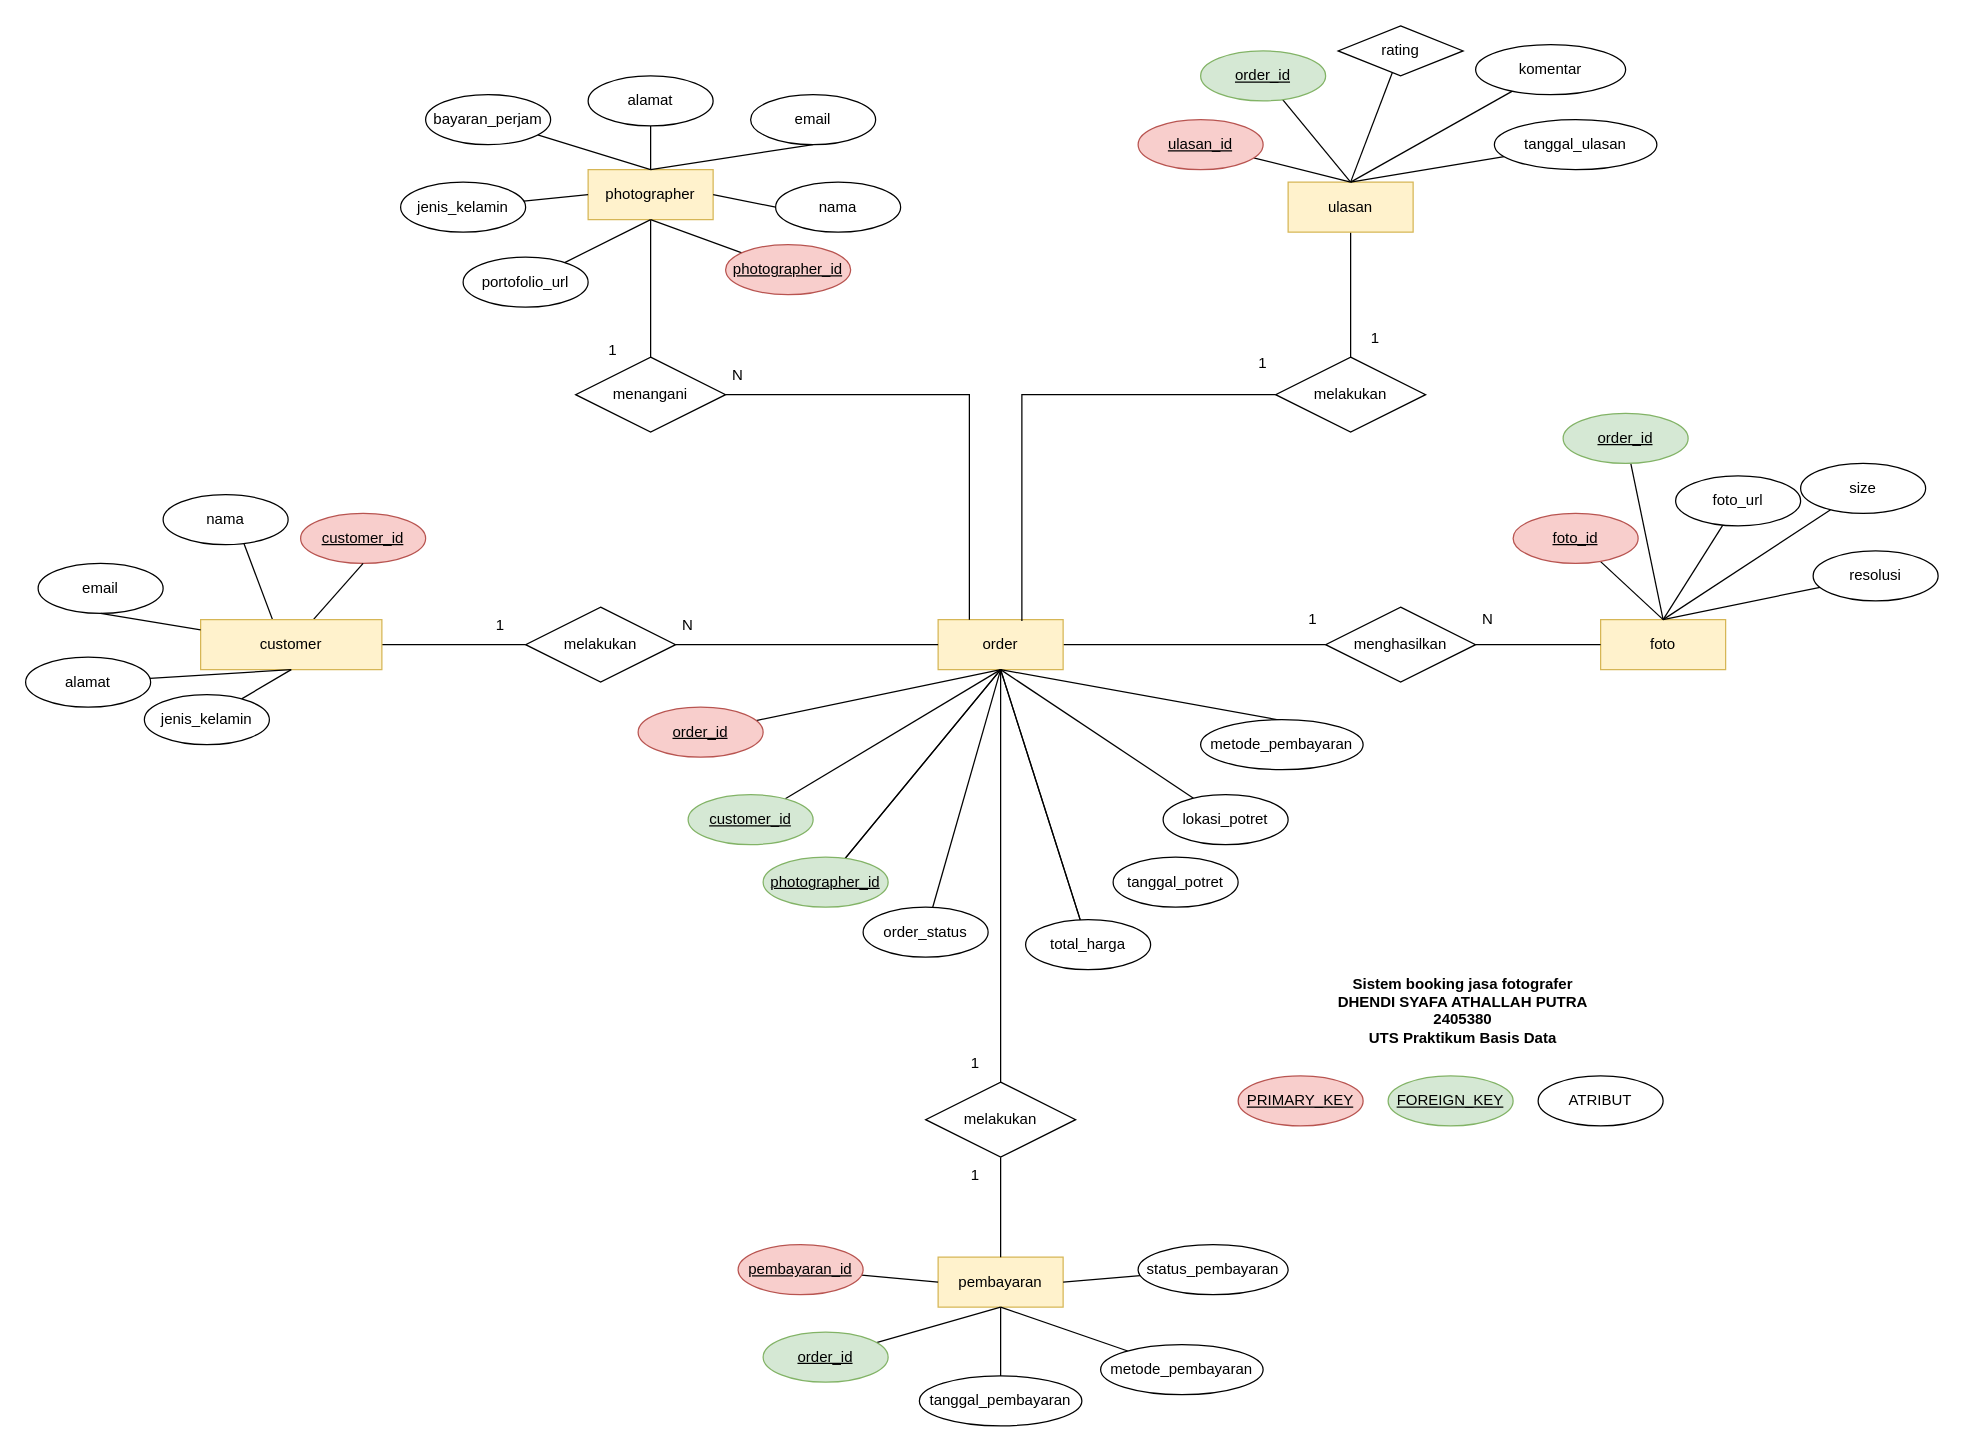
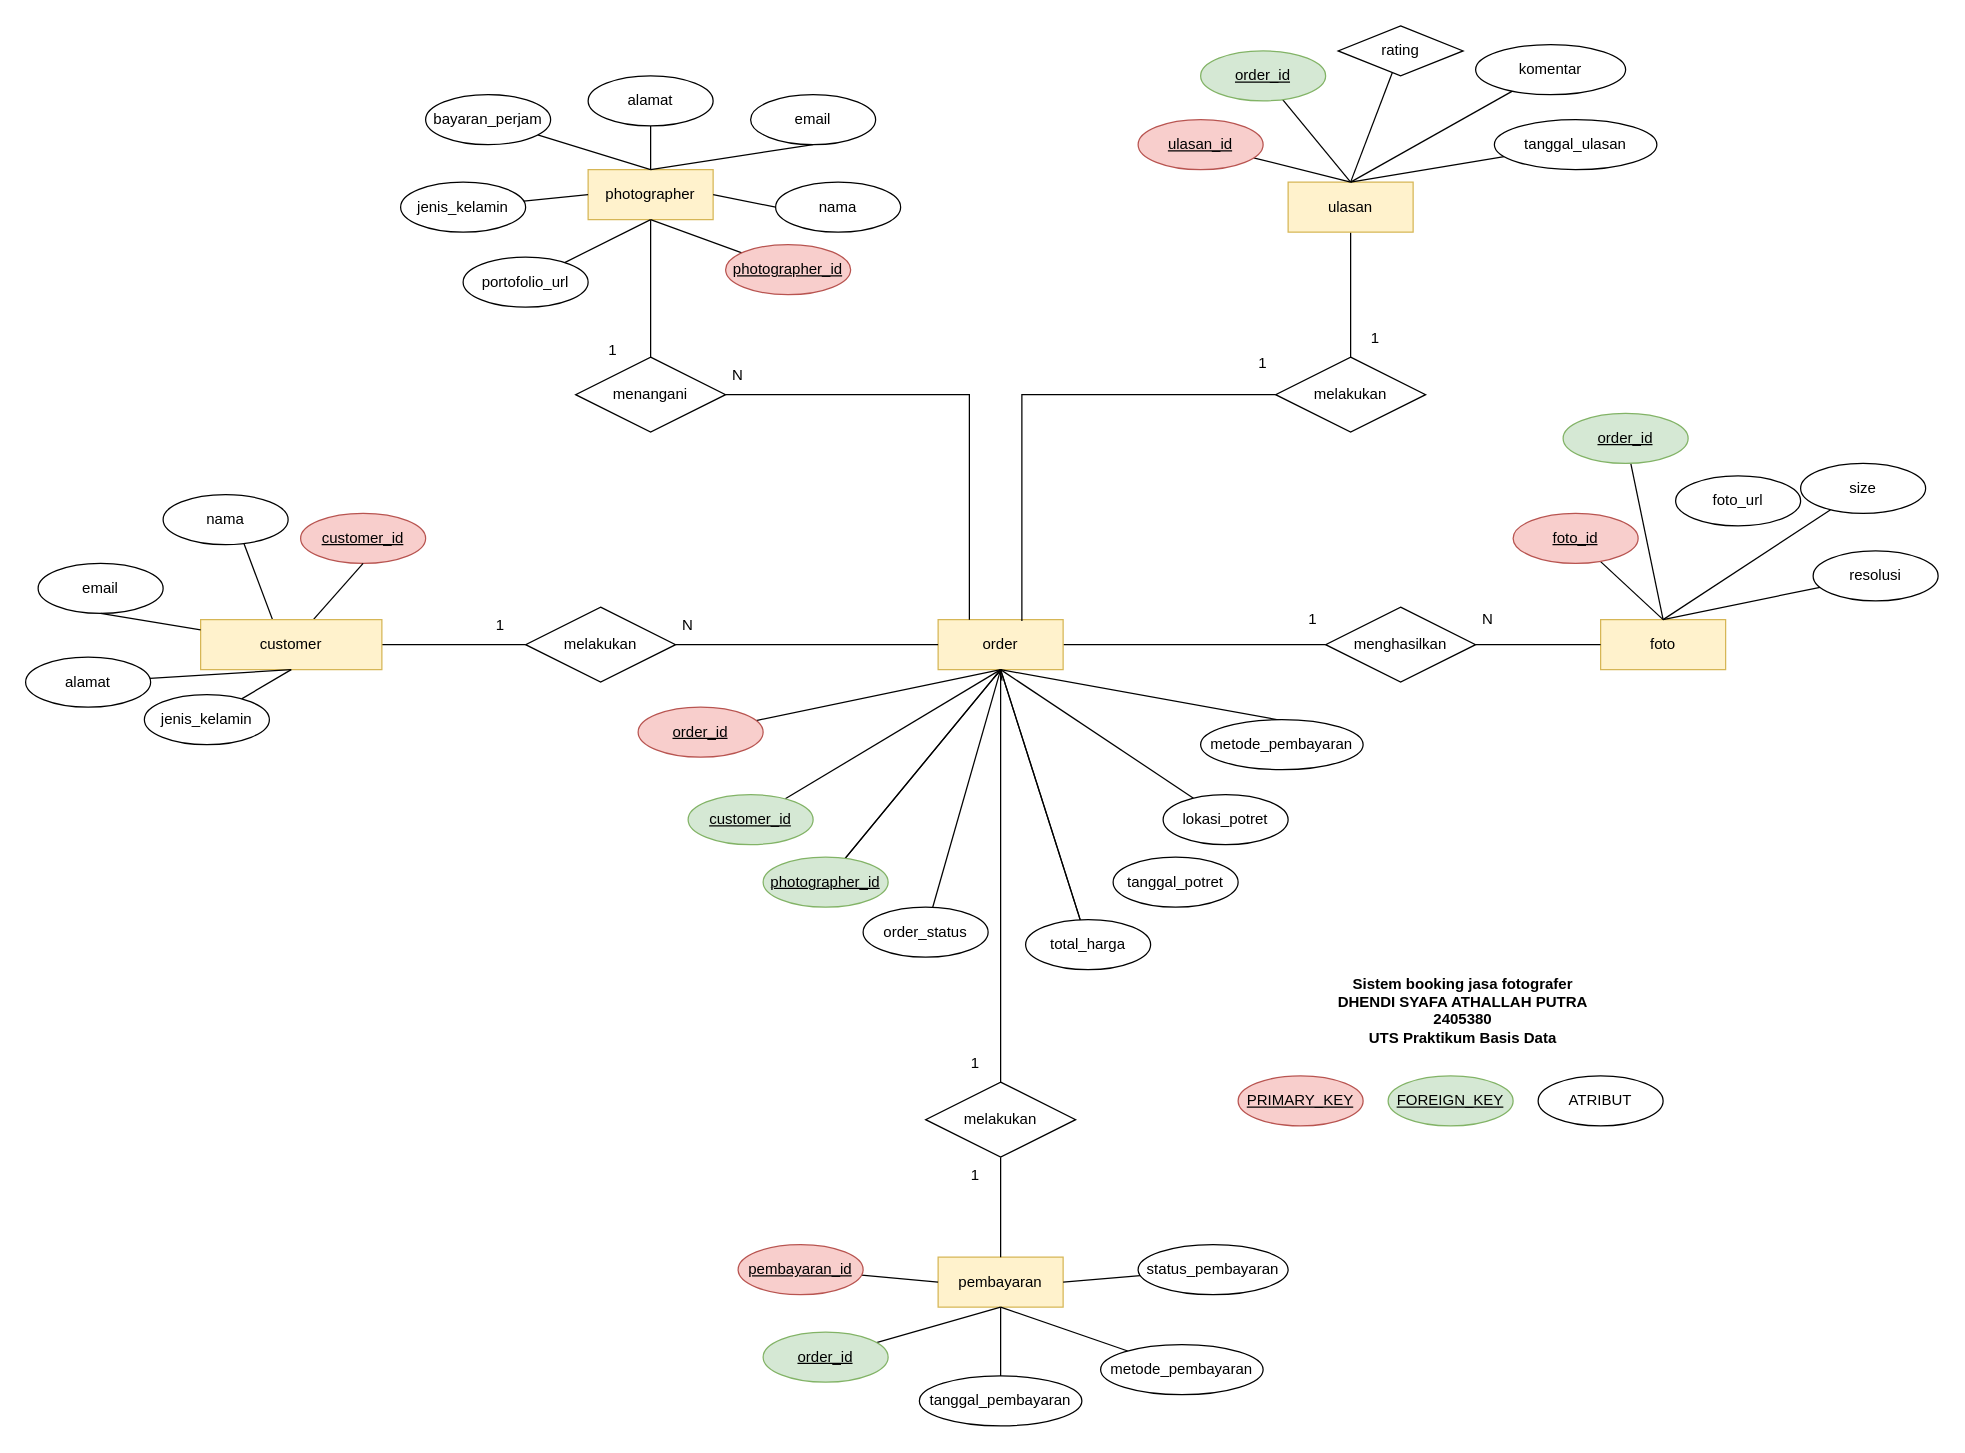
edge "foto_url" -- "foto": removed
edge "order" -- "order_status": arrowhead none -> open
